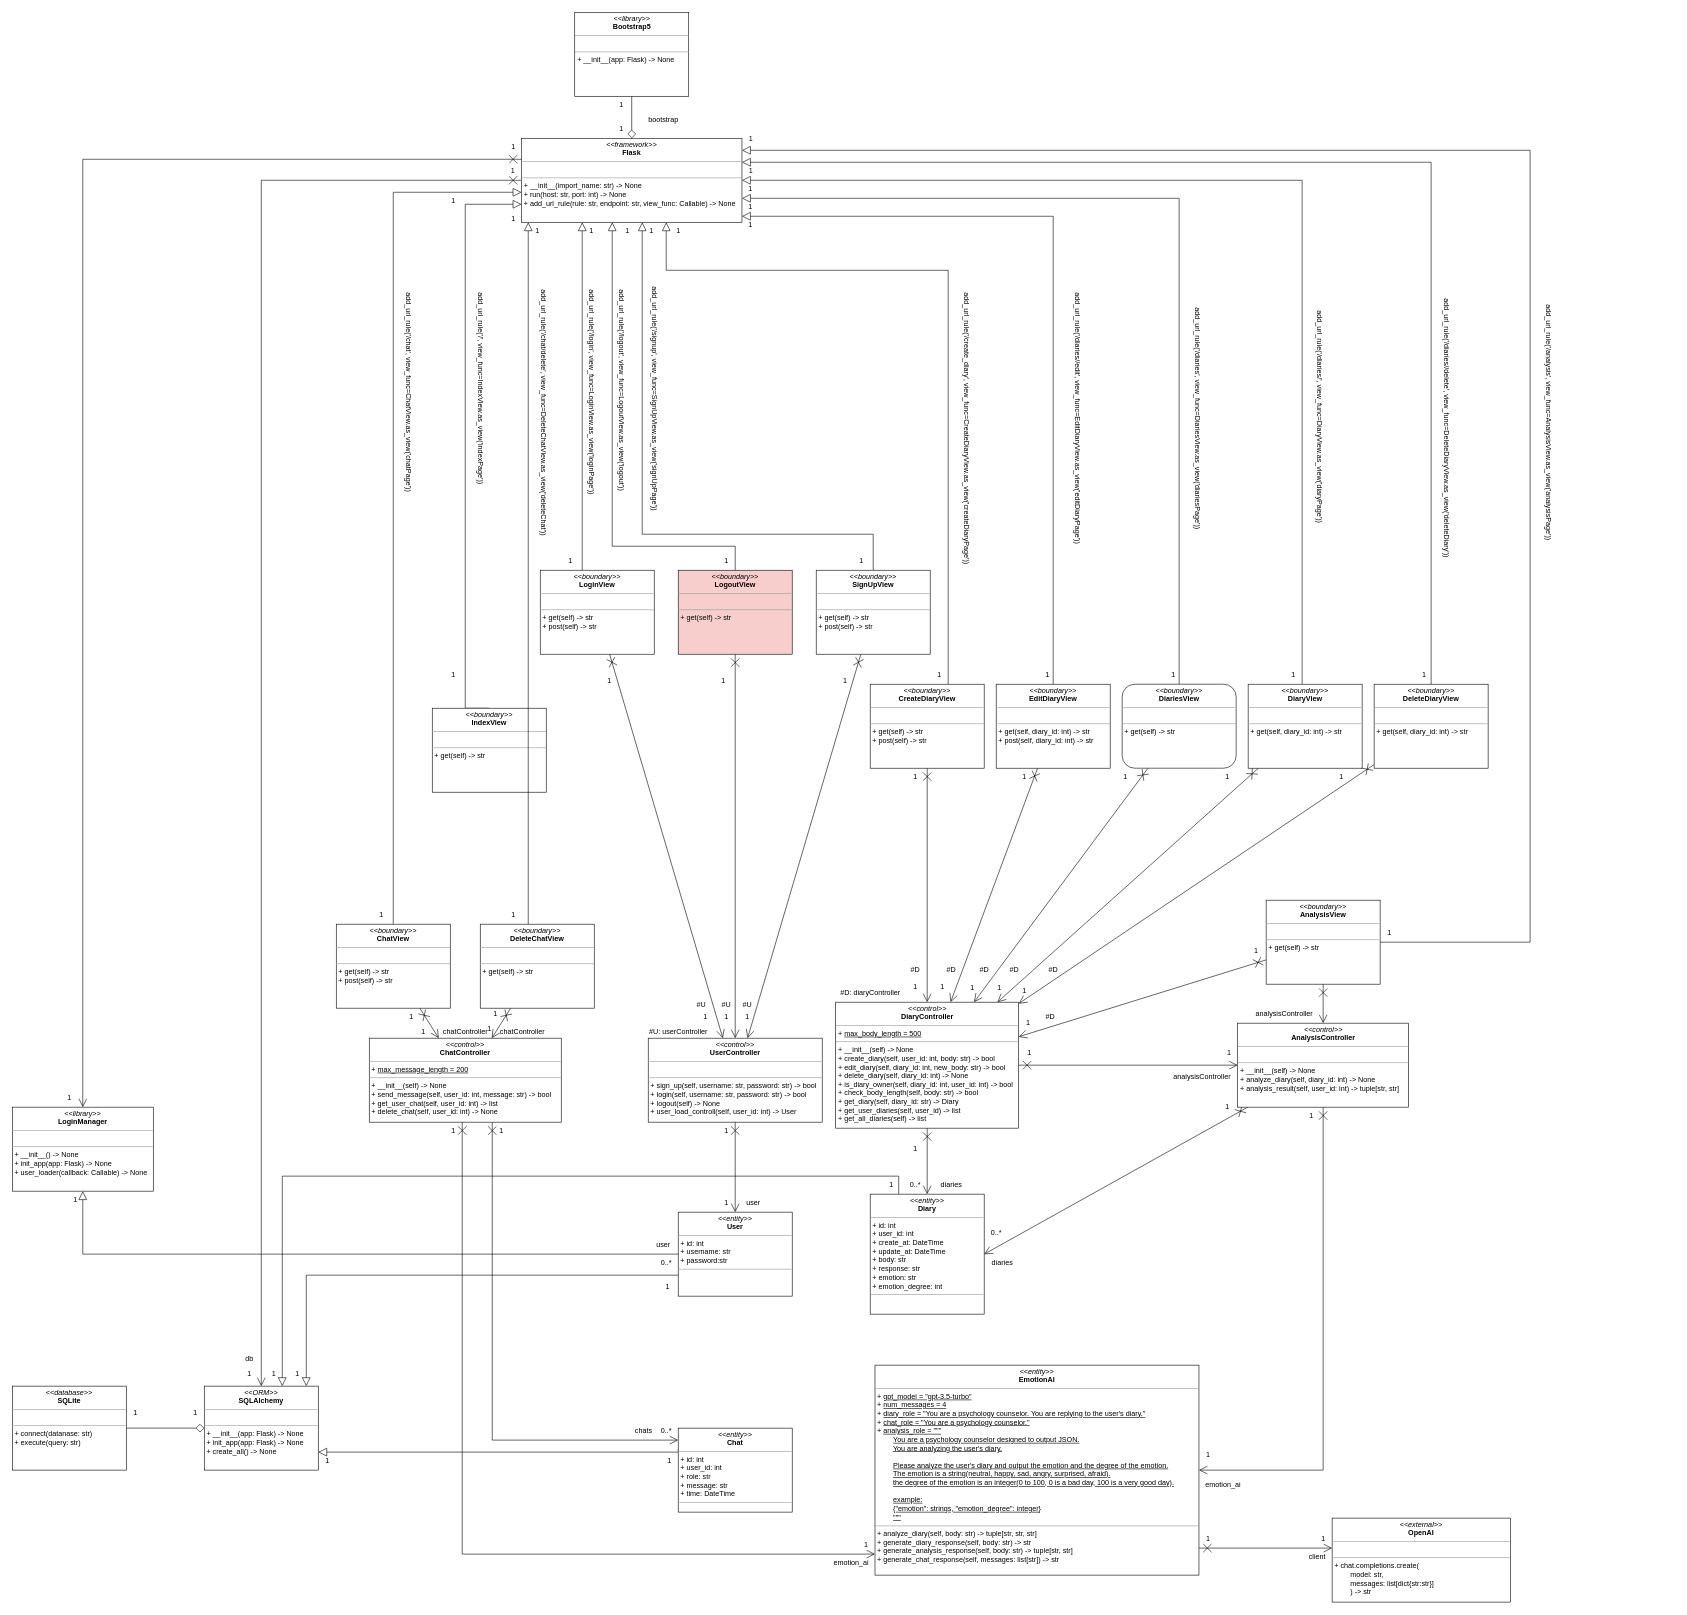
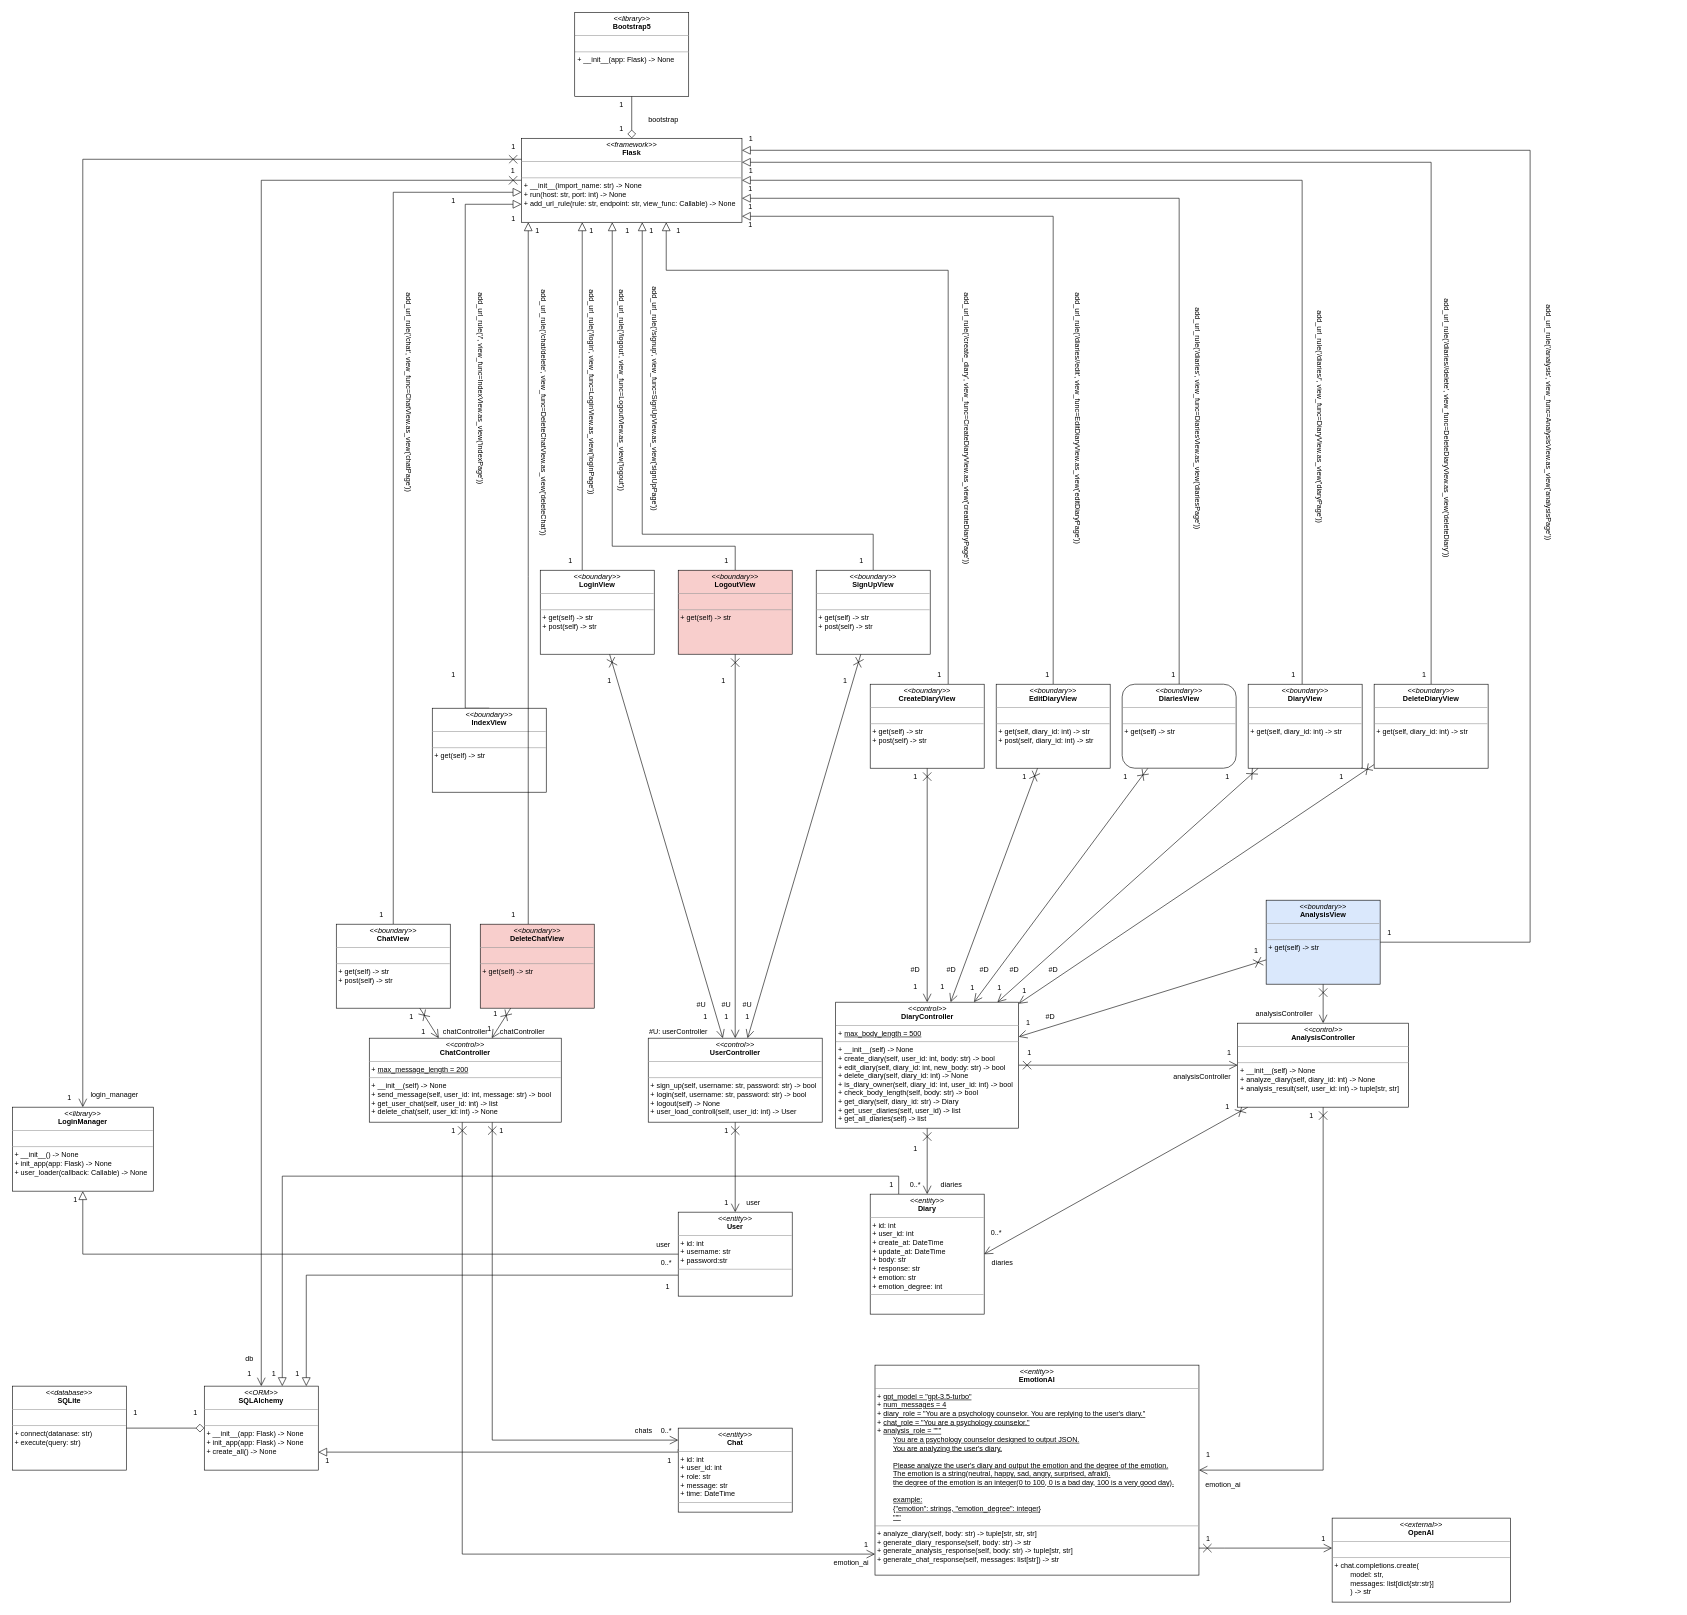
node "<<boundary>> AnalysisView + get(self) -> str": fillcolor #ffffff -> #dae8fc
node "<<boundary>> DeleteChatView + get(self) -> str": fillcolor #ffffff -> #f8cecc
node "#D: diaryController": removed
node "login_manager": added
node "client": removed
